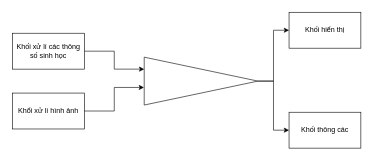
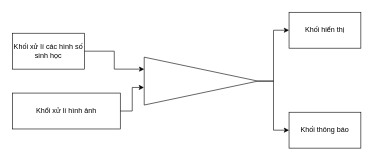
node "Khối xử lí các thông số sinh học": label "Khối xử lí các thông số sinh học" -> "Khối xử lí các hình số sinh học"
node "Khổi xử lí hình ảnh": size 72x36 -> 108x36
node "Khối thông các": label "Khối thông các" -> "Khối thông báo"
